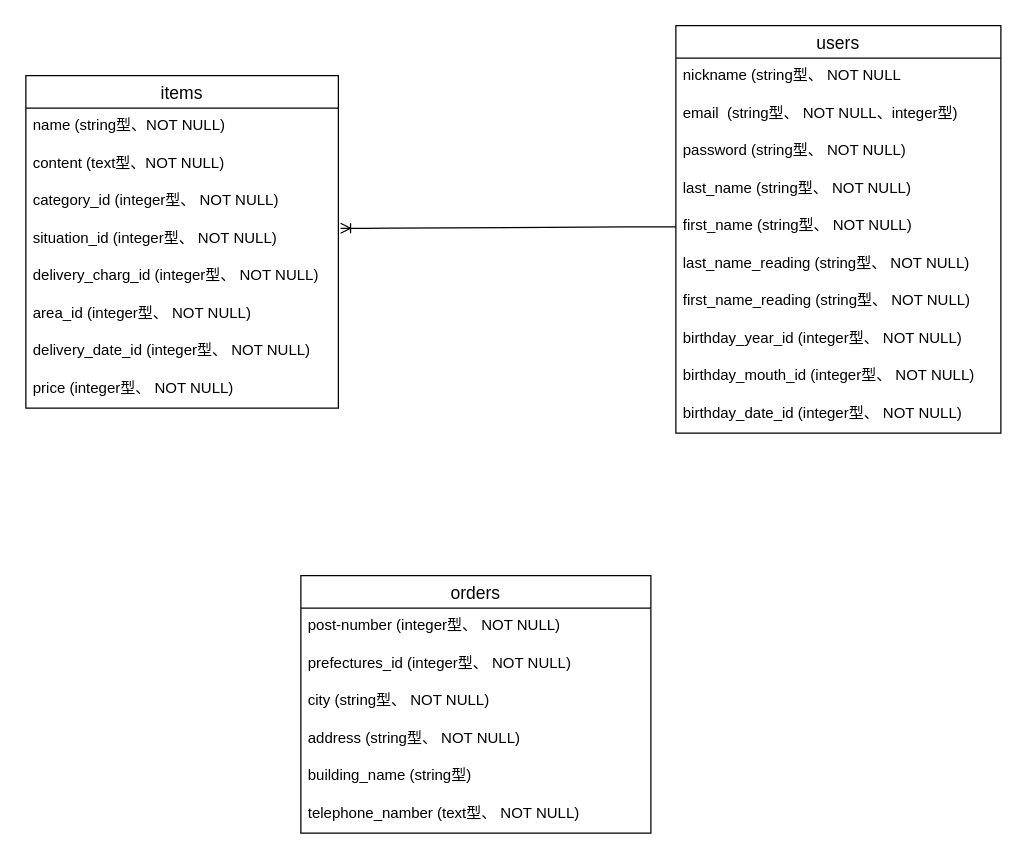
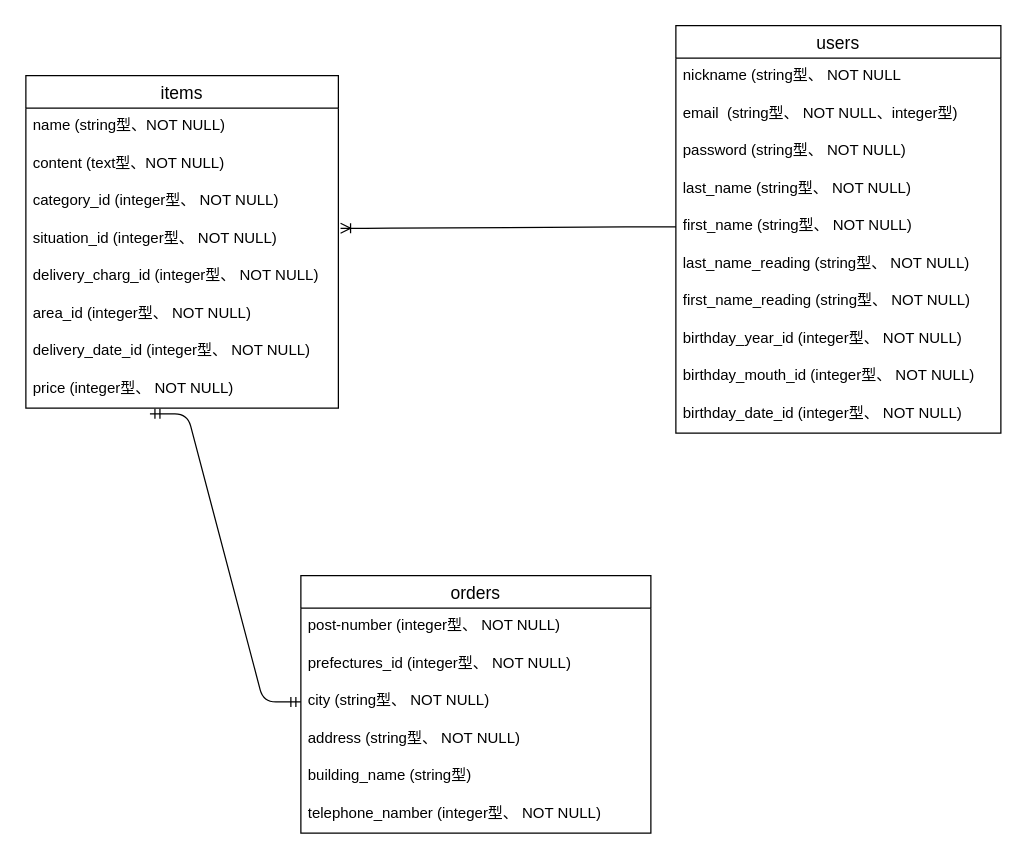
edge "price (integer型、 NOT NULL)" -- "city (string型、 NOT NULL)": added
node "telephone_namber (text型、 NOT NULL)": label "telephone_namber (text型、 NOT NULL)" -> "telephone_namber (integer型、 NOT NULL)"
